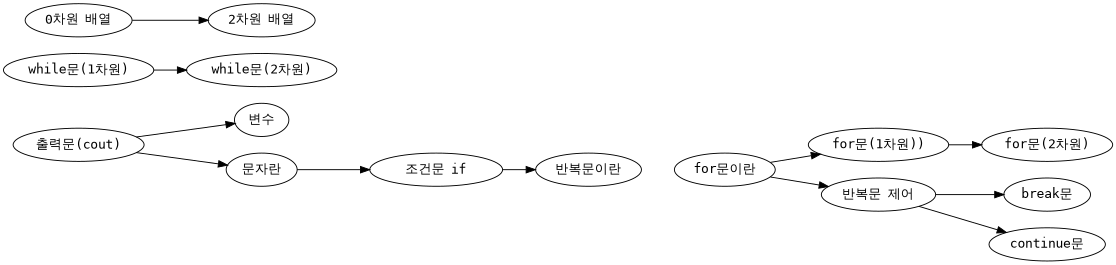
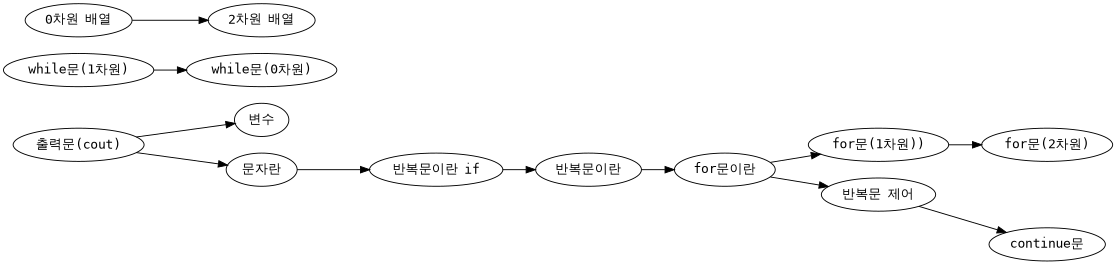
node "while문(2차원)": label "while문(2차원)" -> "while문(0차원)"
node "조건문 if": label "조건문 if" -> "반복문이란 if"
edge "반복문이란" -> "for문이란": added
node "break문": removed
